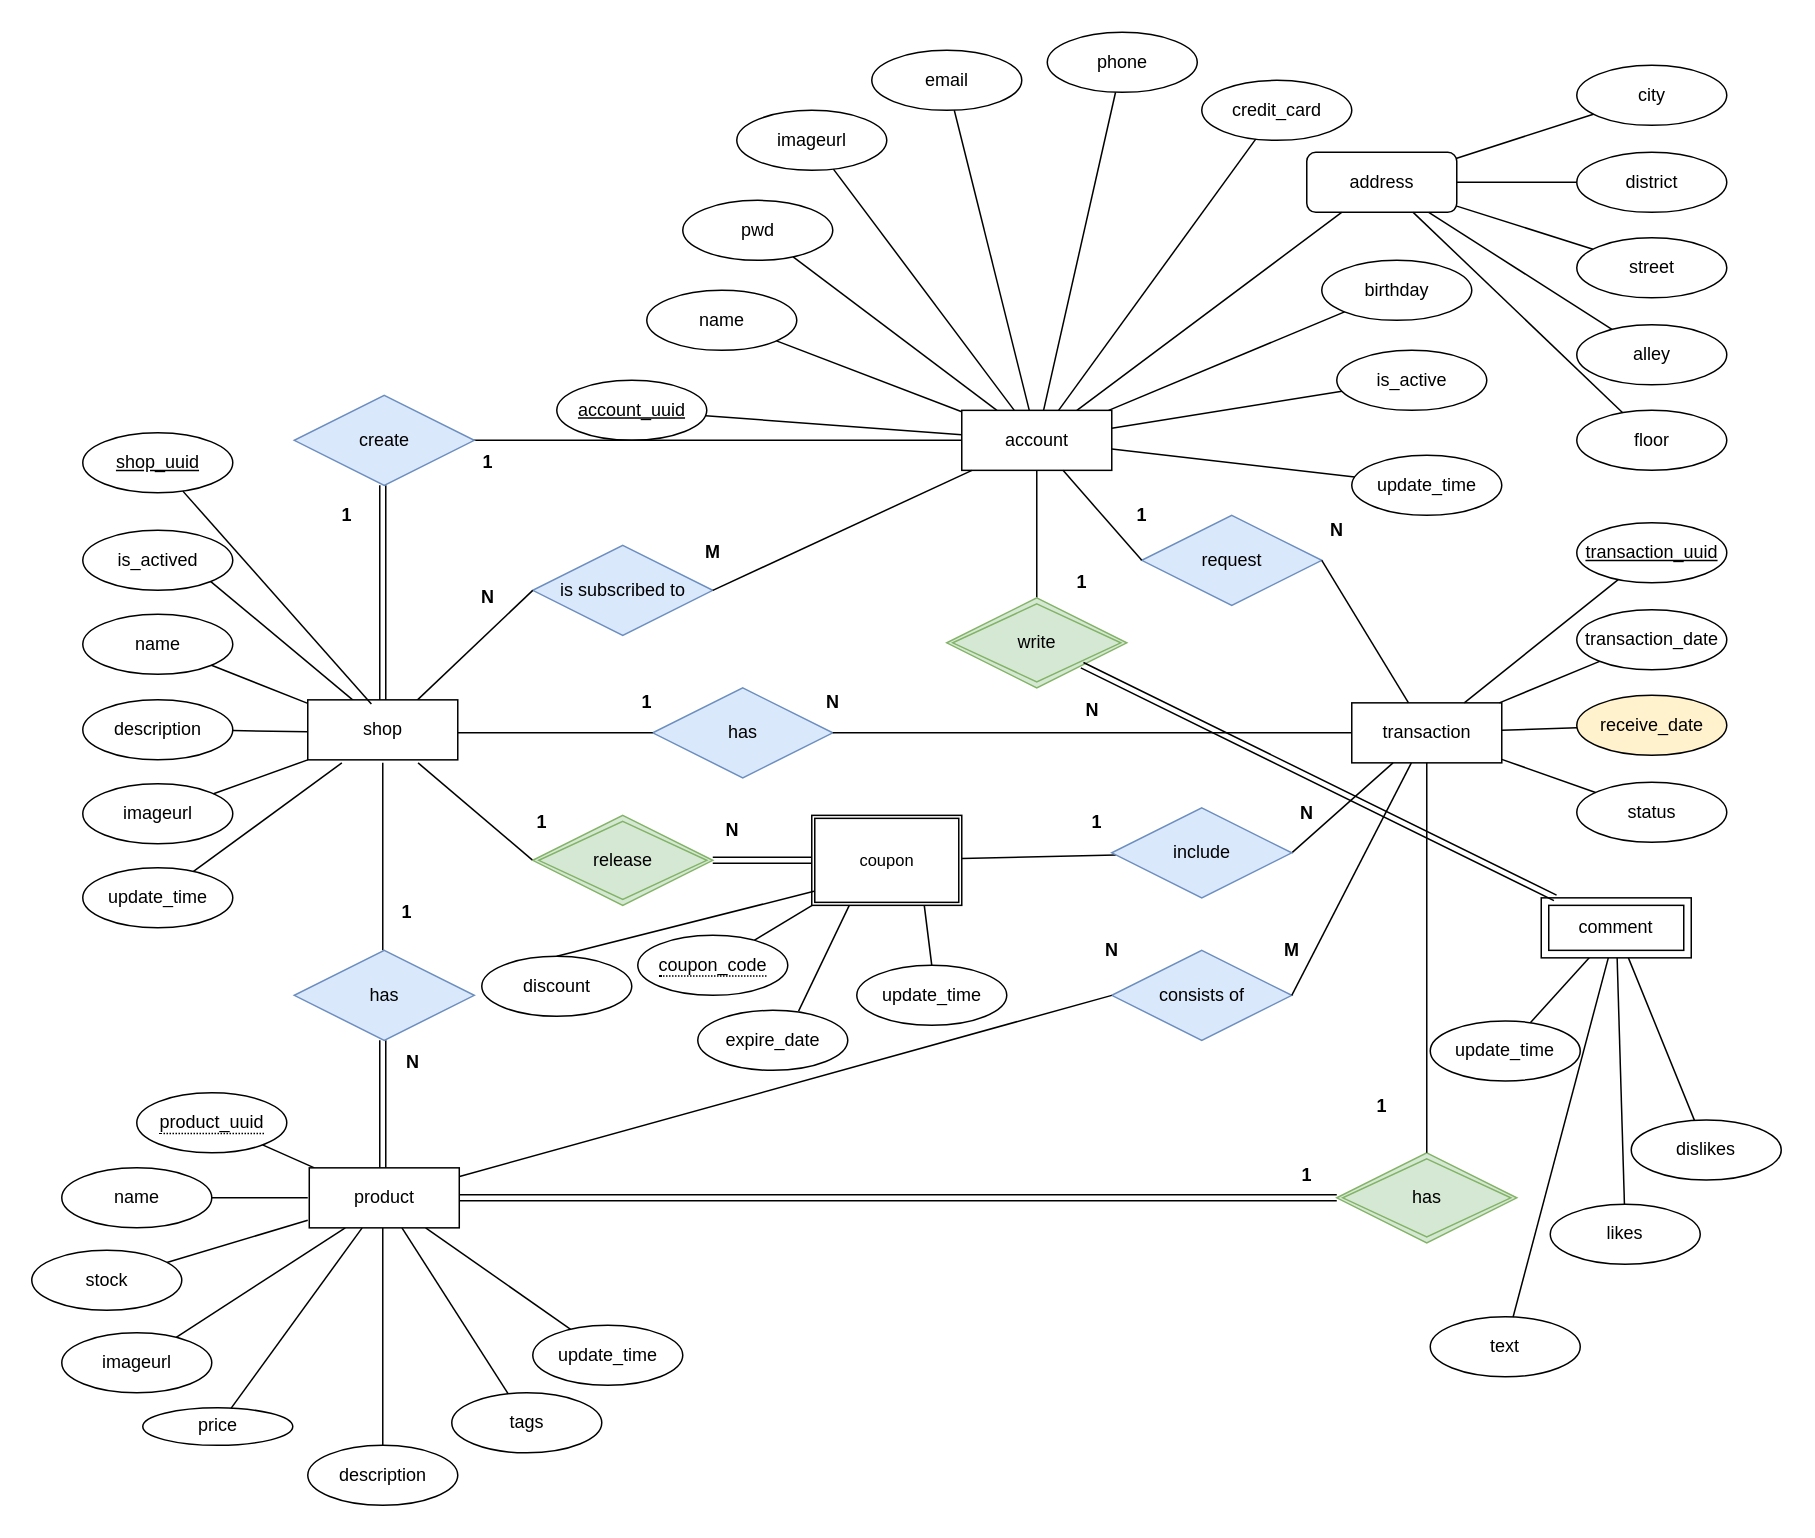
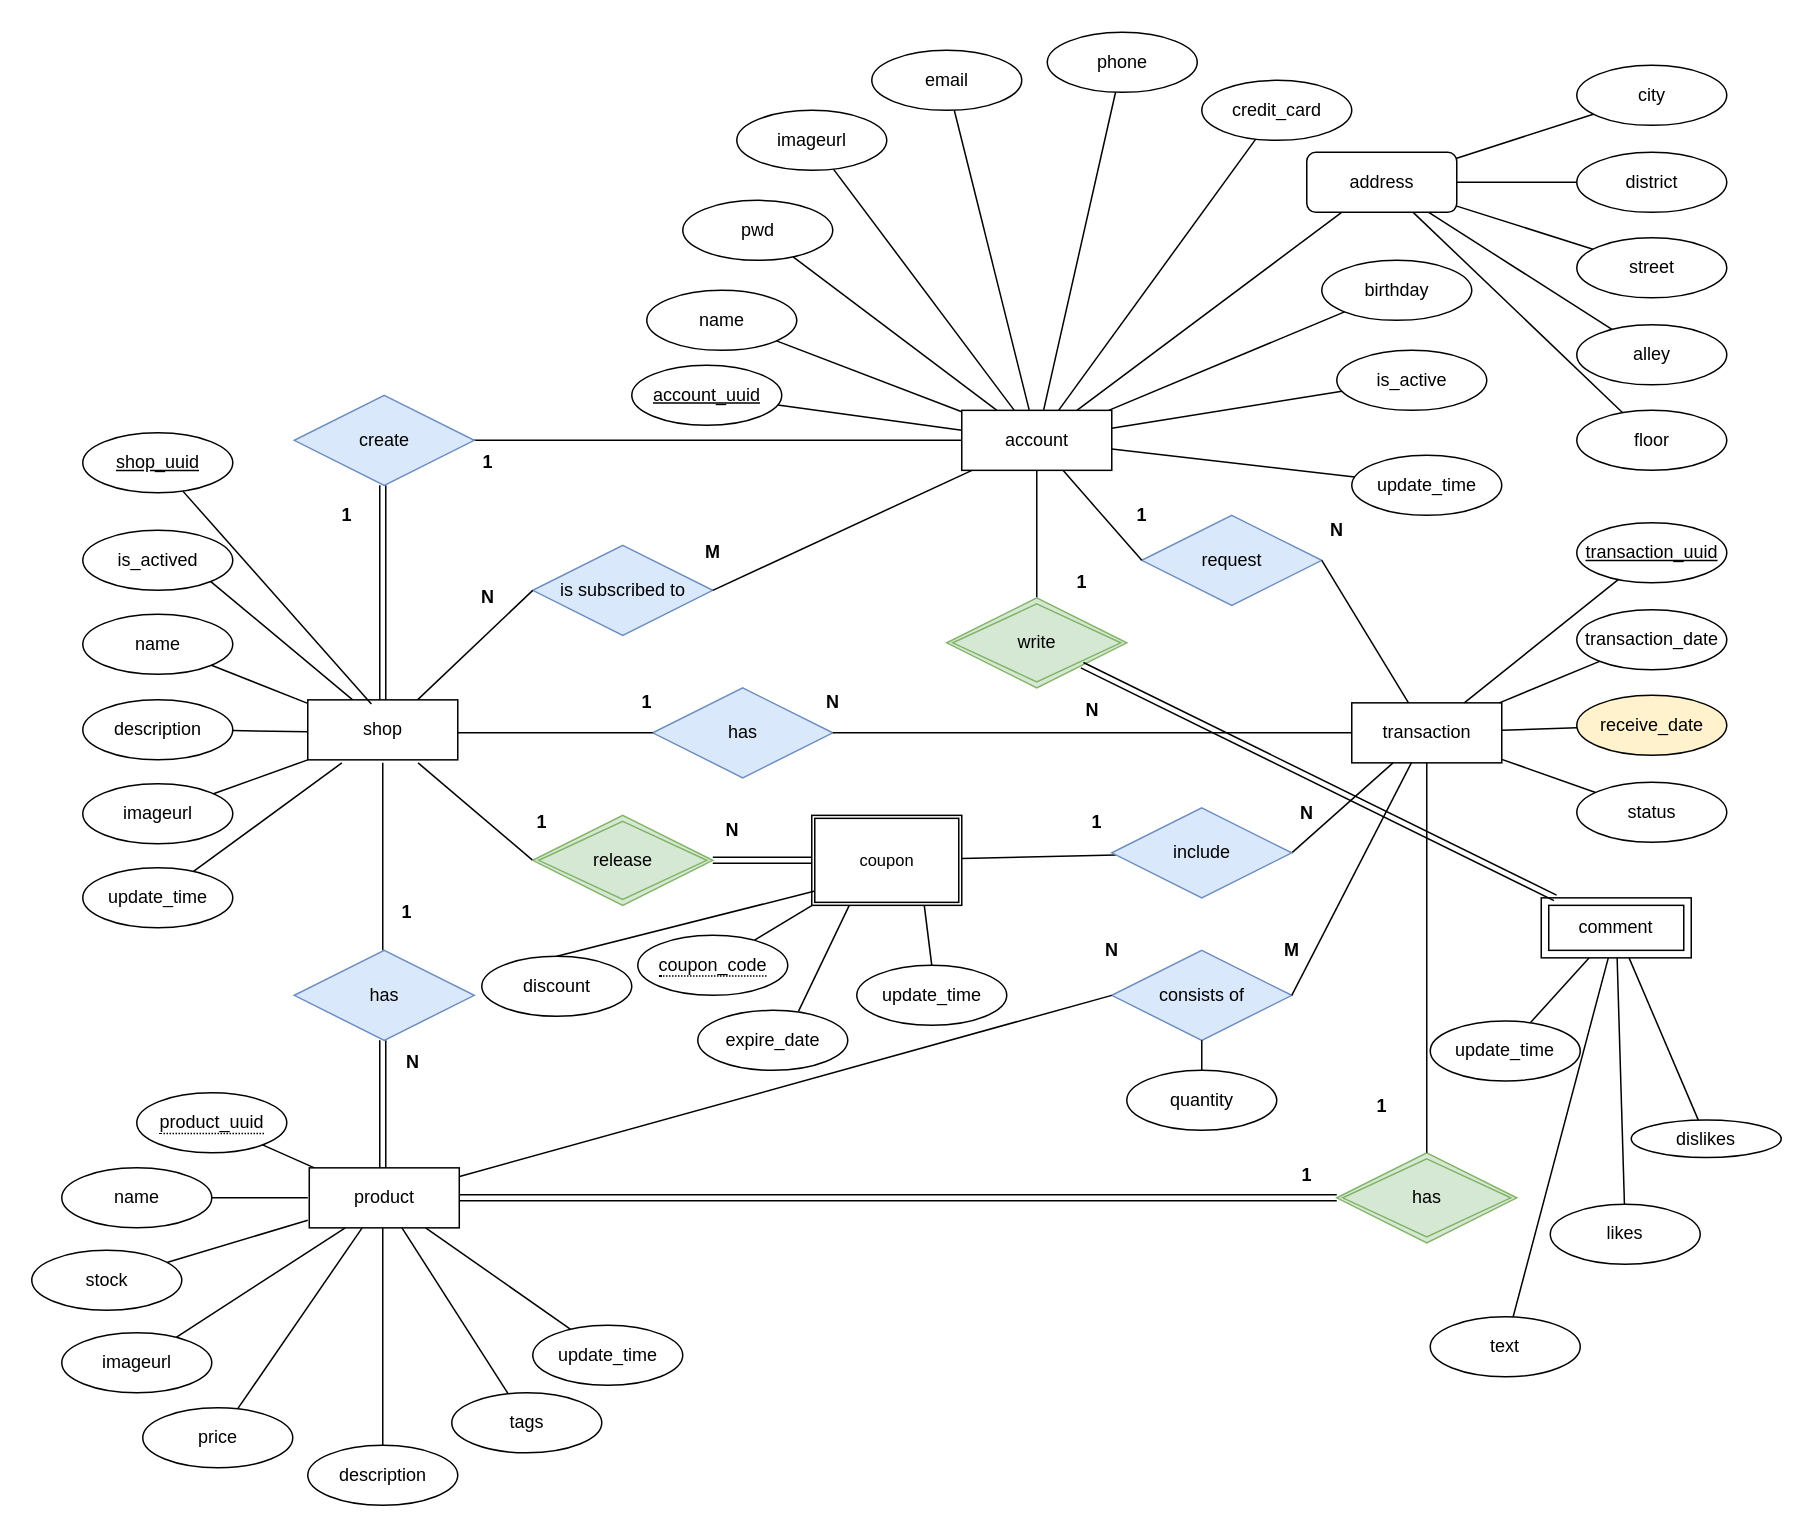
node "account_uuid": moved (632, 410) -> (707, 395)
edge "consists of" -- "quantity": added
node "quantity": added
node "dislikes": size 150x60 -> 150x38
node "price": size 150x38 -> 150x60
